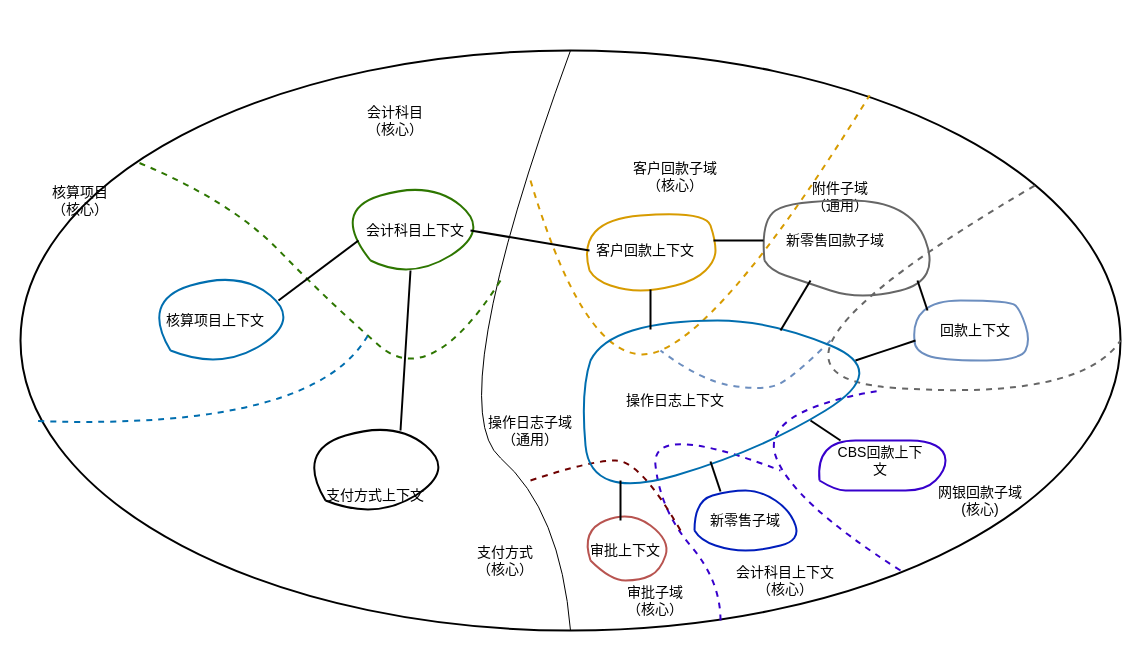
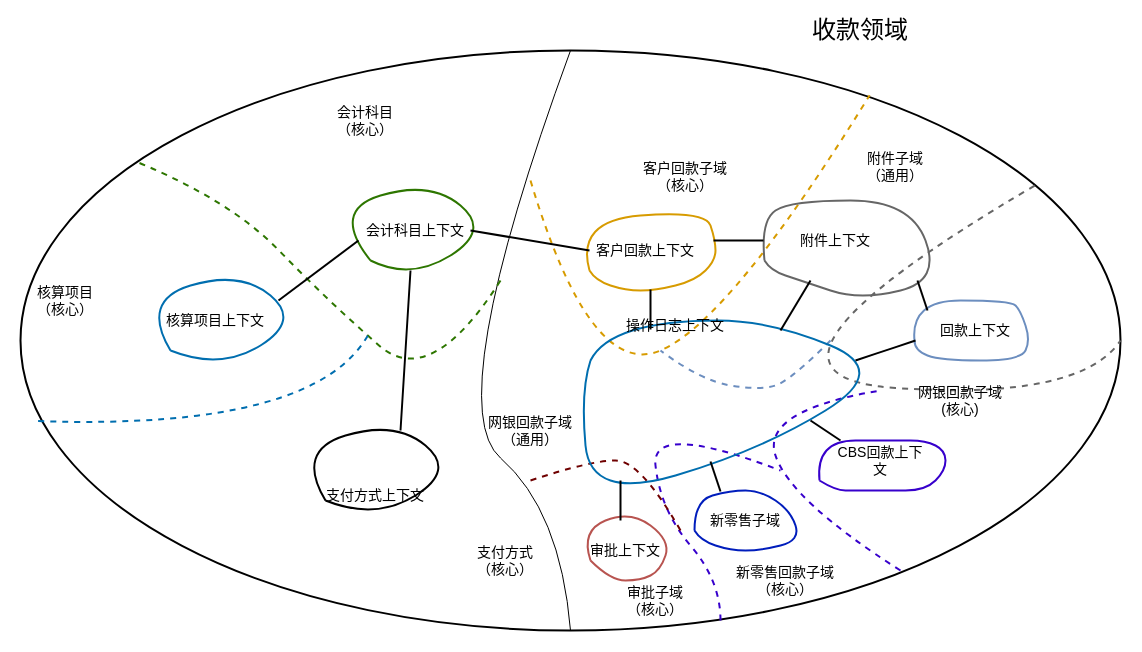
node "收款领域": added
node "会计科目 （核心）": moved (396, 121) -> (366, 121)
node "客户回款子域 （核心）": moved (676, 177) -> (686, 177)
node "附件子域 （通用）": moved (841, 197) -> (896, 167)
node "核算项目 （核心）": moved (81, 201) -> (66, 301)
node "新零售回款子域": label "新零售回款子域" -> "附件上下文"
node "操作日志上下文": moved (676, 401) -> (676, 326)
node "操作日志子域 （通用）": label "操作日志子域 （通用）" -> "网银回款子域 （通用）"
node "网银回款子域 (核心)": moved (981, 501) -> (961, 401)
node "会计科目上下文 （核心）": label "会计科目上下文 （核心）" -> "新零售回款子域 （核心）"
